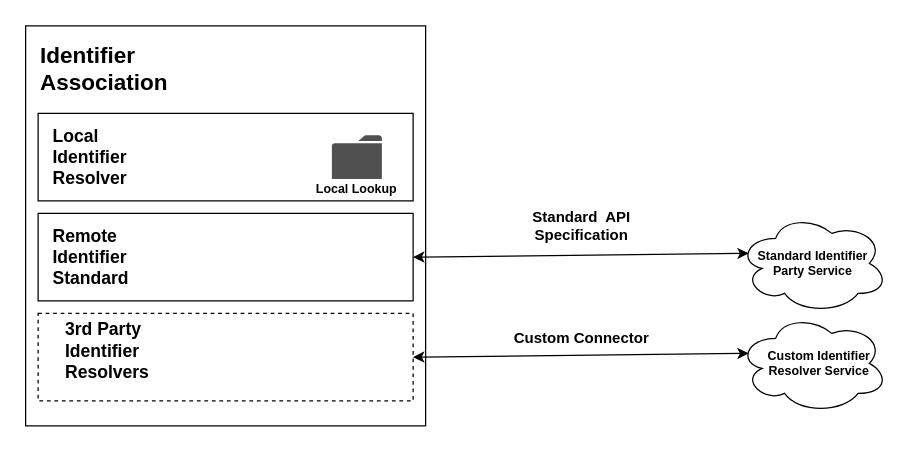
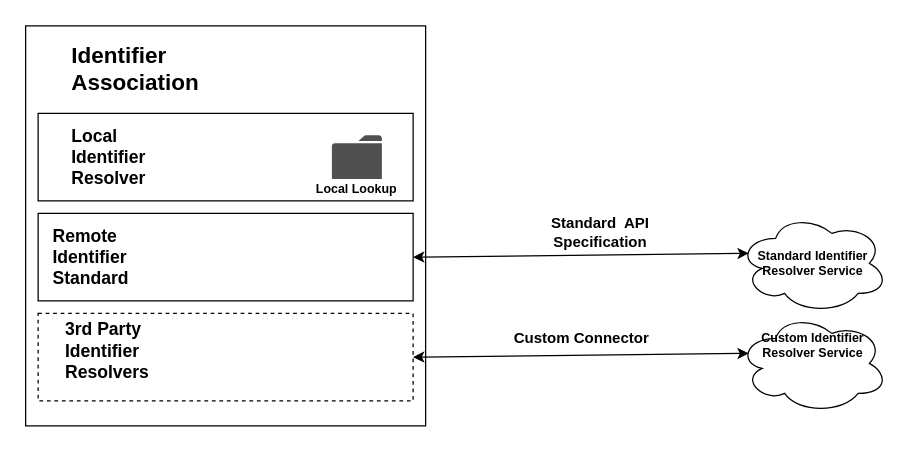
node "Identifier Association": moved (138, 69) -> (169, 69)
node "Local Identifier Resolver": moved (113, 157) -> (132, 157)
node "Standard API Specification": moved (582, 226) -> (601, 232)
node "Standard Identifier Party Service": label "Standard Identifier Party Service" -> "Standard Identifier Resolver Service"
node "Custom Identifier Resolver Service": moved (819, 363) -> (813, 344)
